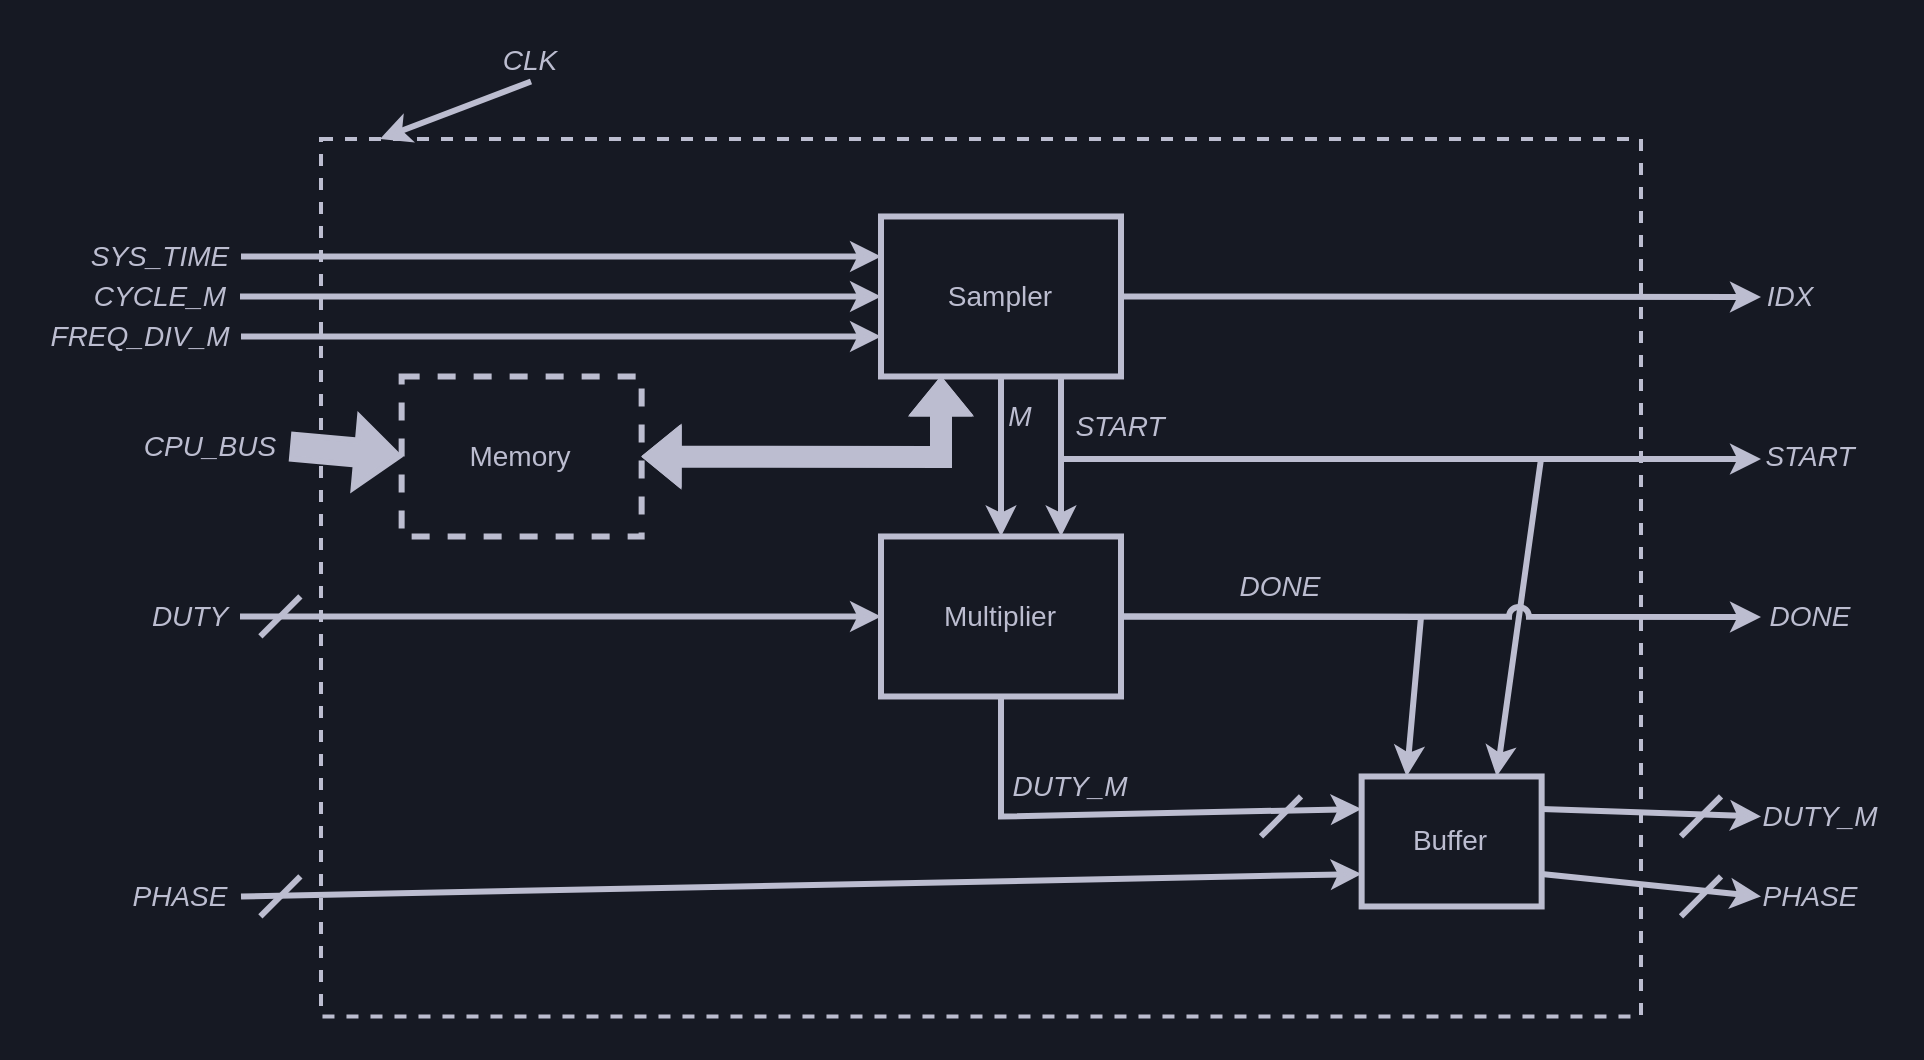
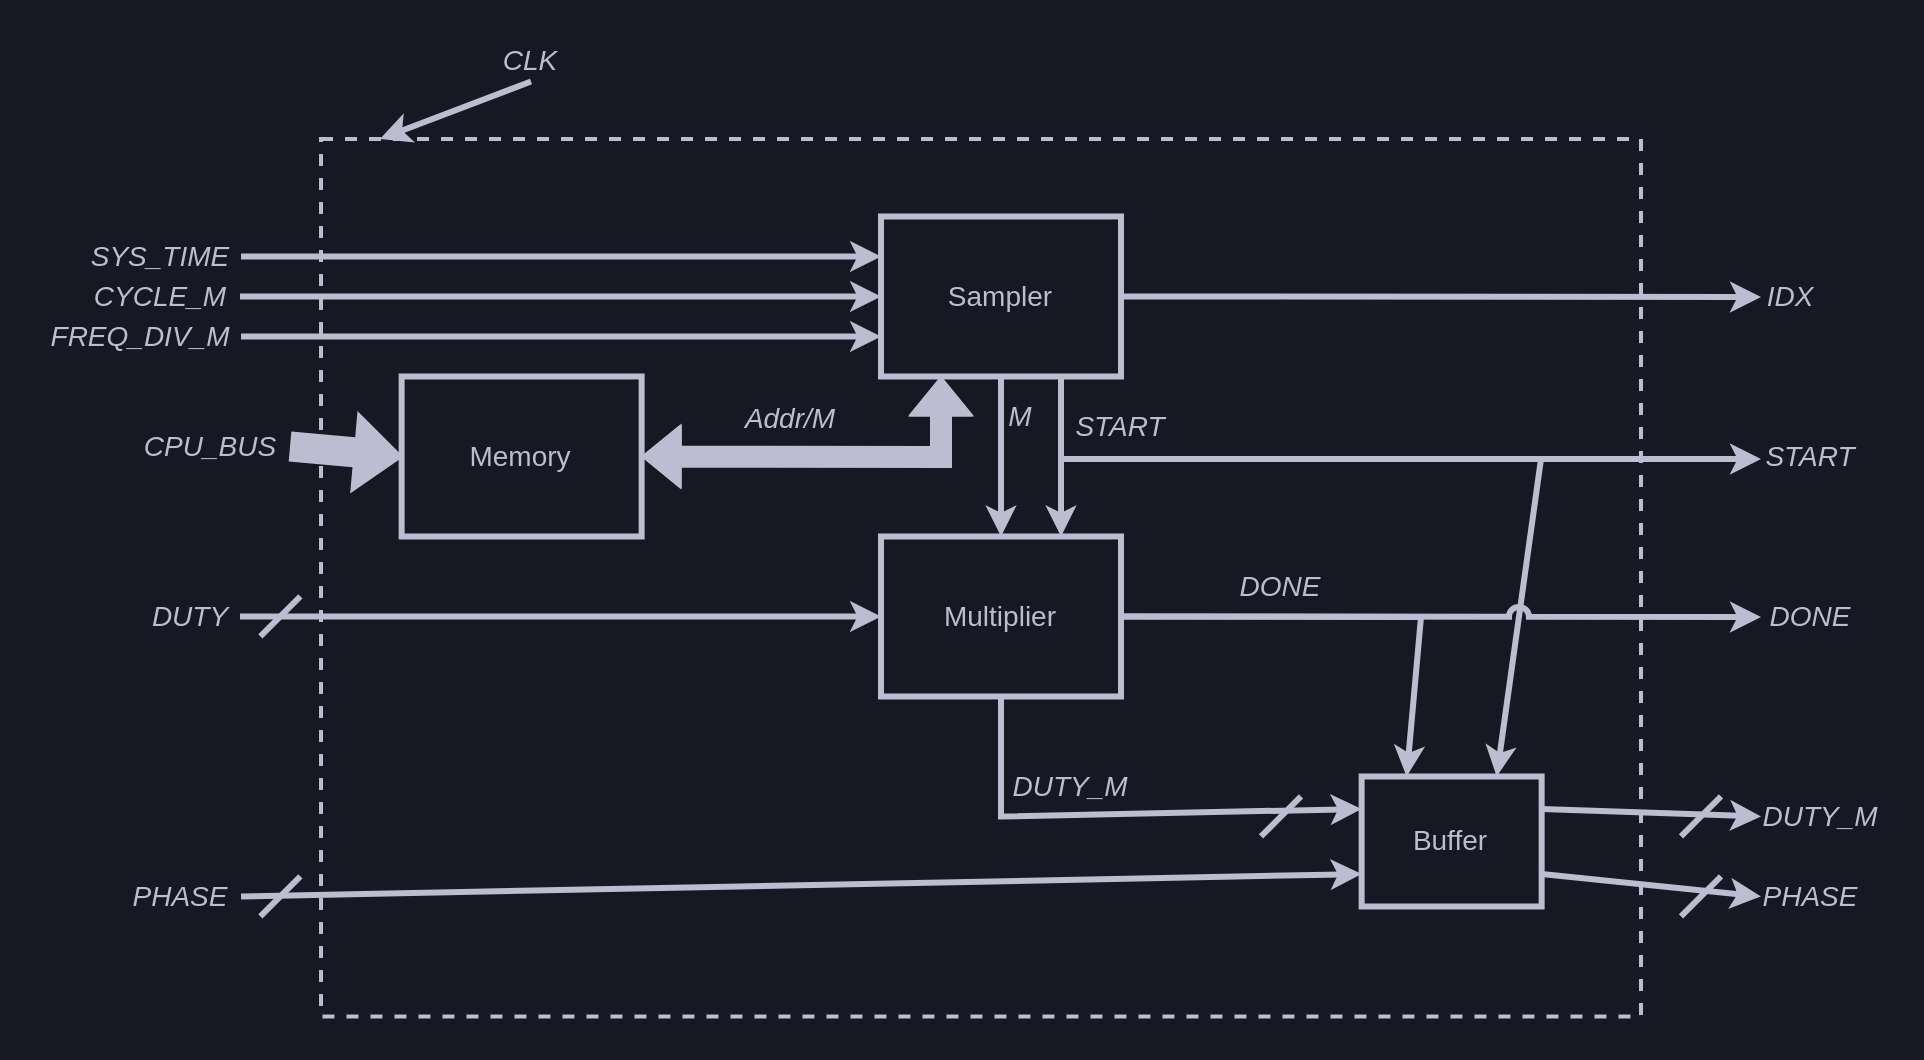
node "Addr/M": added
node "Memory": style dashed -> solid
